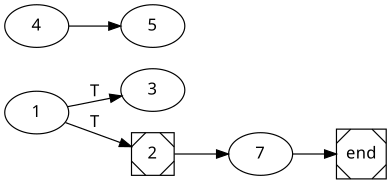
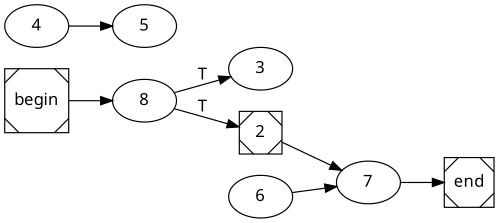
node "begin": added
node "1": label "1" -> "8"
node "6": added
